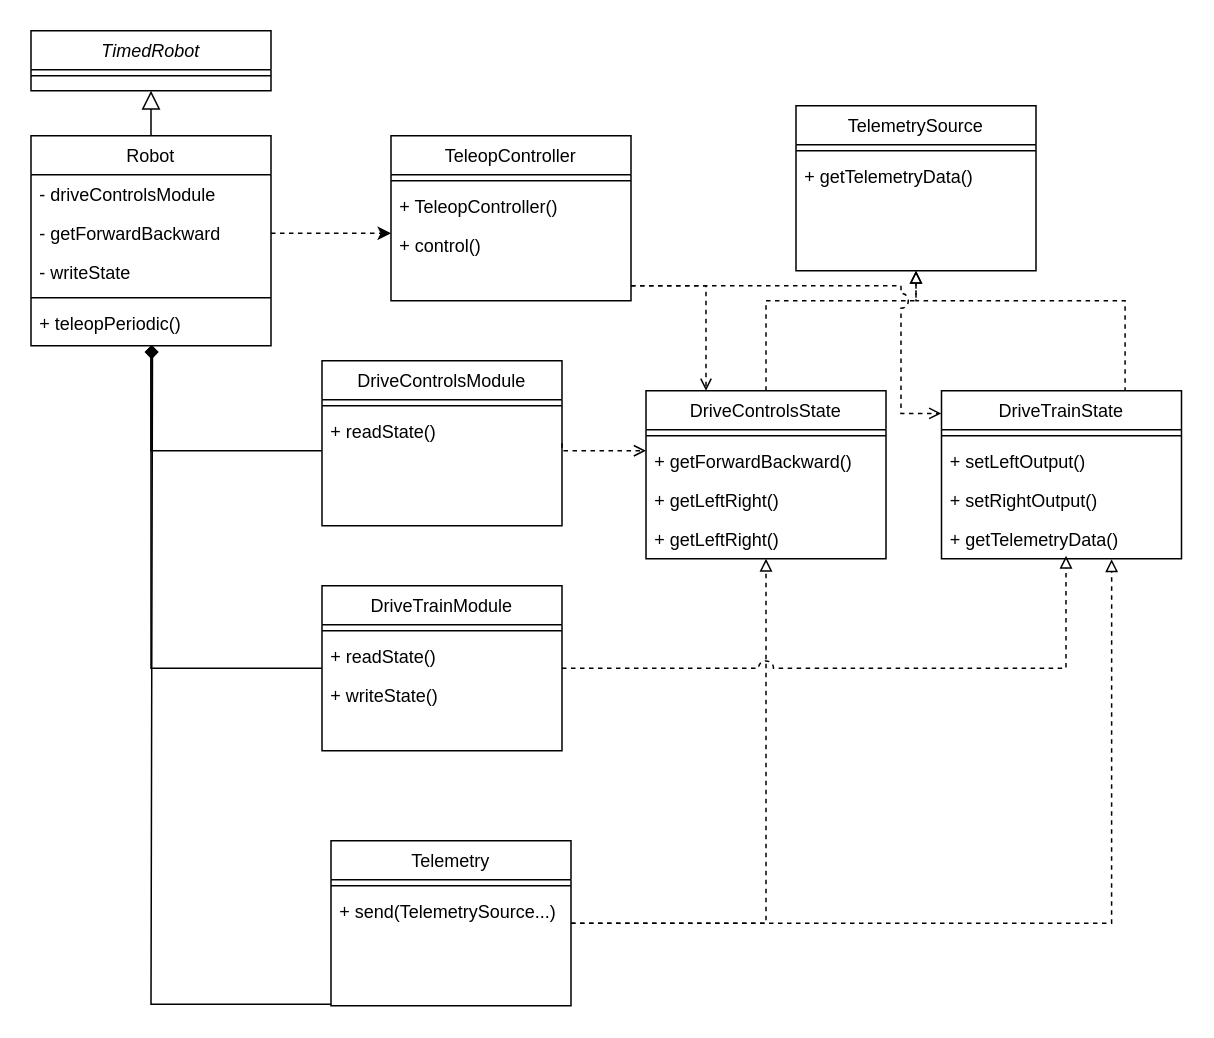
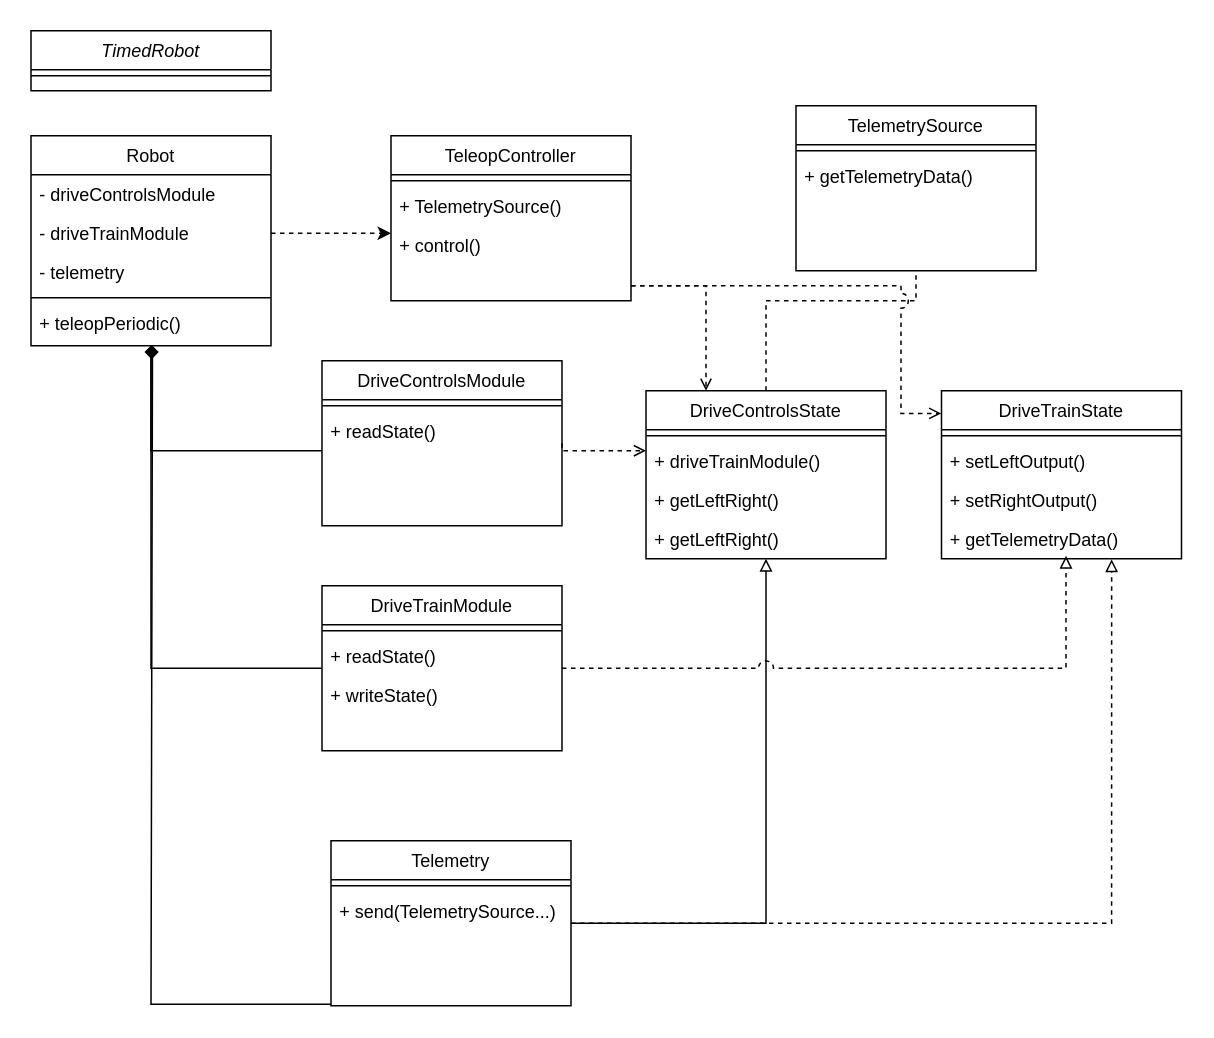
edge "Robot" -> "TimedRobot": removed
node "+ TeleopController()": label "+ TeleopController()" -> "+ TelemetrySource()"
node "- getForwardBackward": label "- getForwardBackward" -> "- driveTrainModule"
node "- writeState": label "- writeState" -> "- telemetry"
edge "DriveControlsState" -> "TelemetrySource": arrowhead block -> none
edge "DriveTrainState" -> "TelemetrySource": removed
node "+ getForwardBackward()": label "+ getForwardBackward()" -> "+ driveTrainModule()"
edge "Telemetry" -> "DriveControlsState": style dashed -> solid
